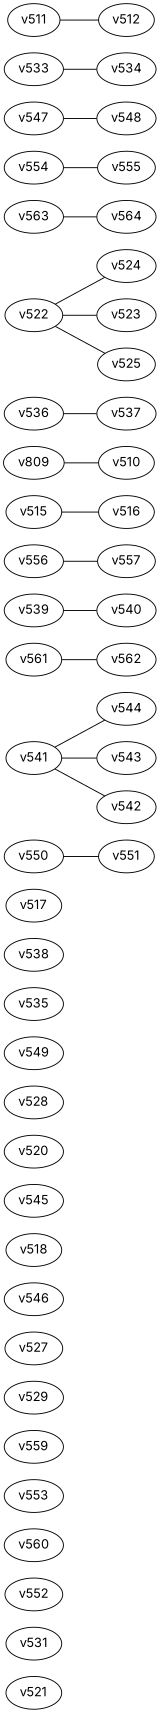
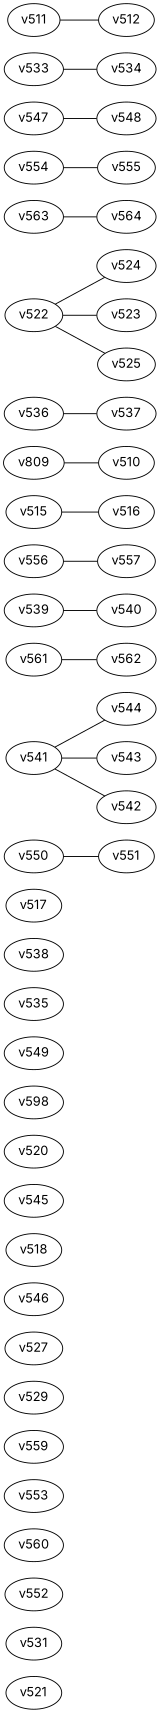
node "v528": label "v528" -> "v598"
